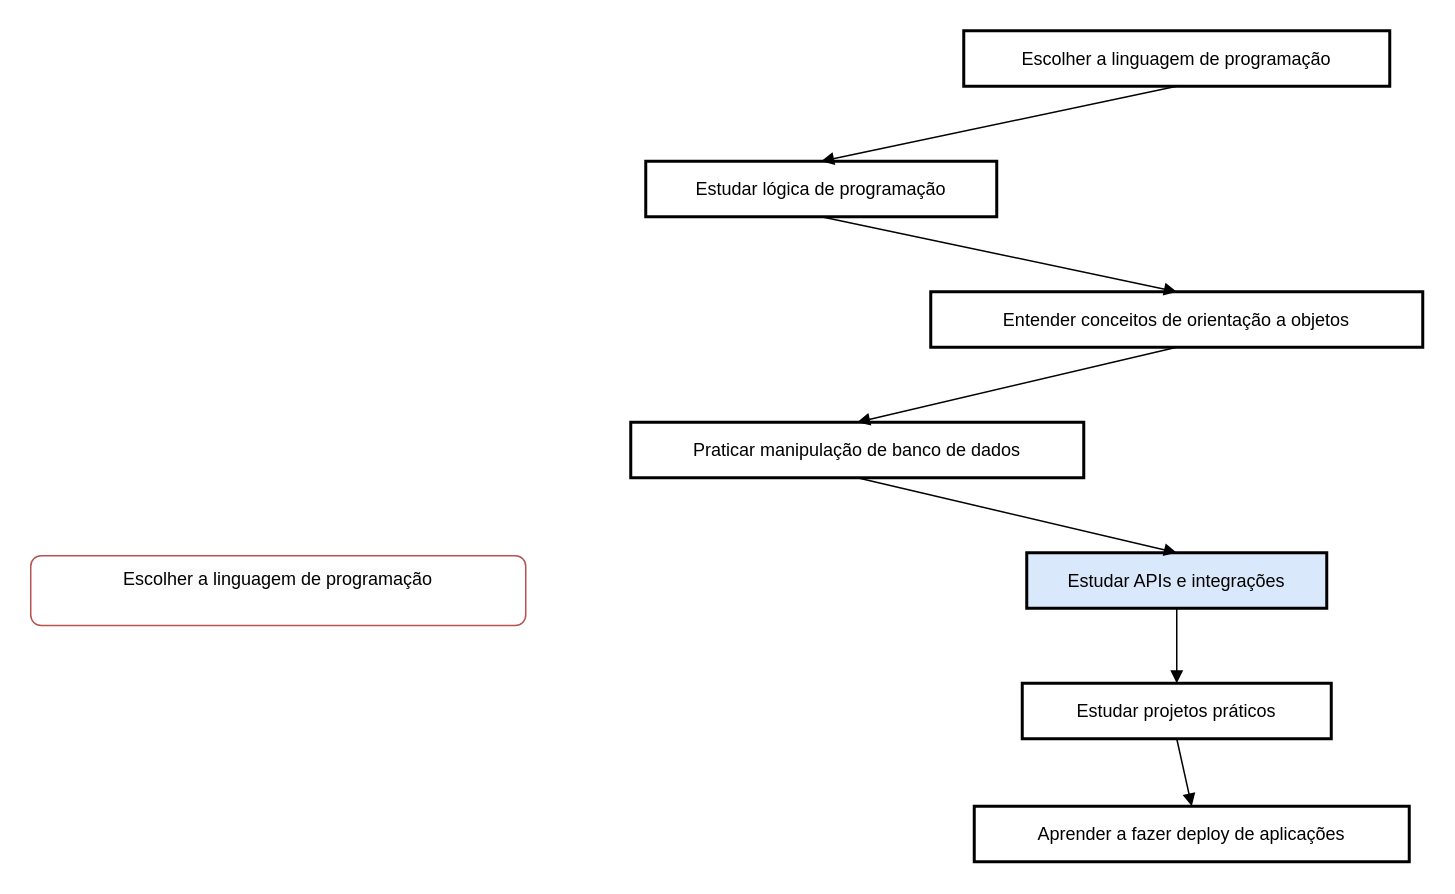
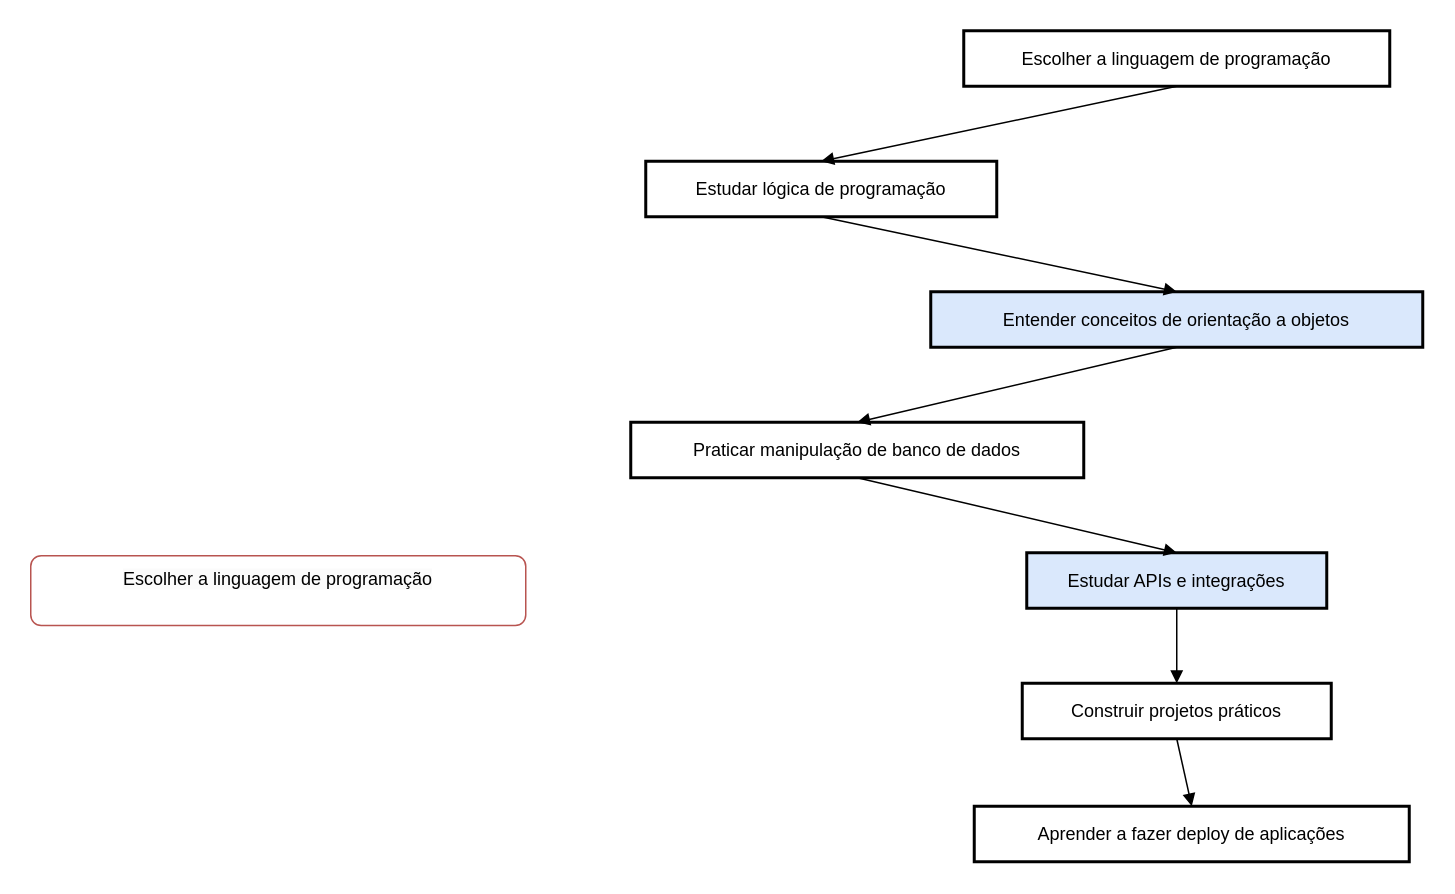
node "Entender conceitos de orientação a objetos": fillcolor #ffffff -> #dae8fc
node "Estudar projetos práticos": label "Estudar projetos práticos" -> "Construir projetos práticos"
